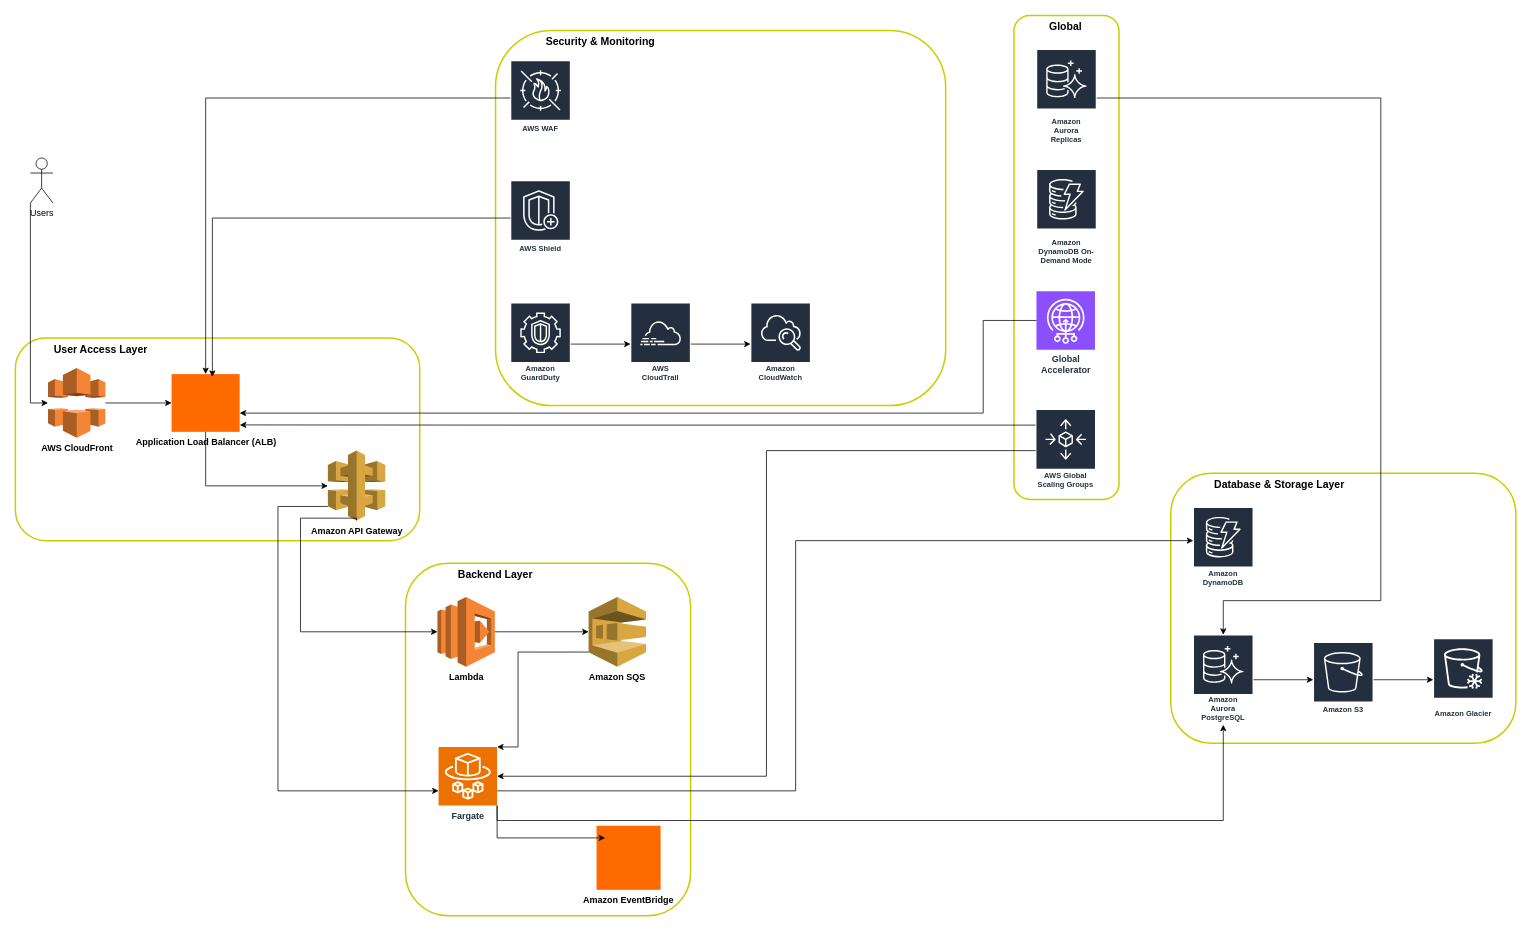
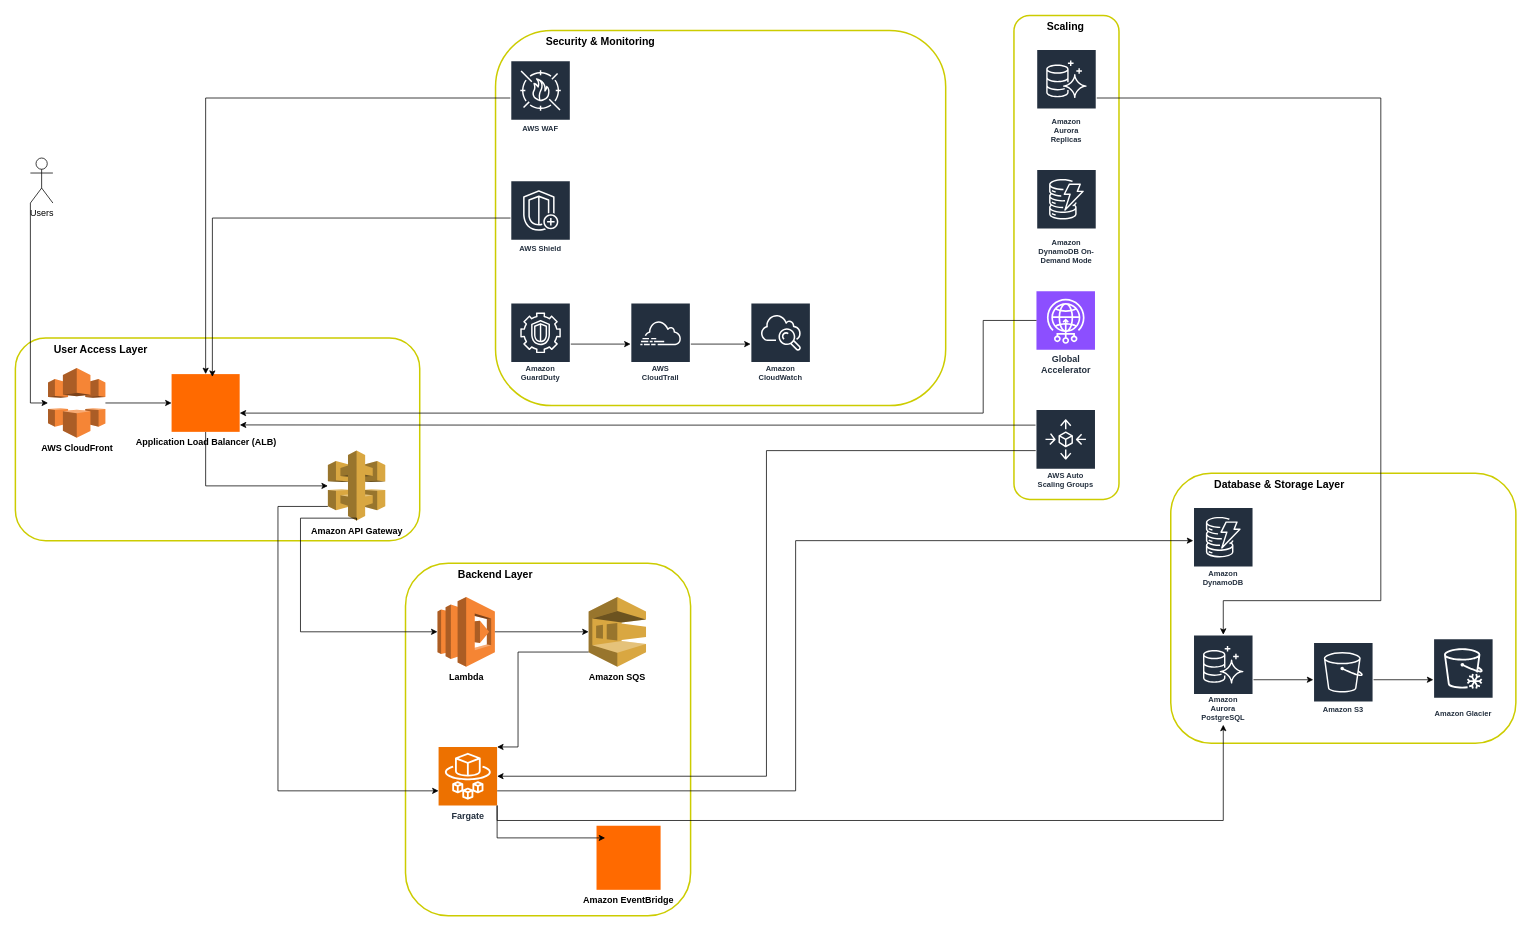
node "Global": label "Global" -> "Scaling"
node "AWS Global Scaling Groups": label "AWS Global Scaling Groups" -> "AWS Auto Scaling Groups"
